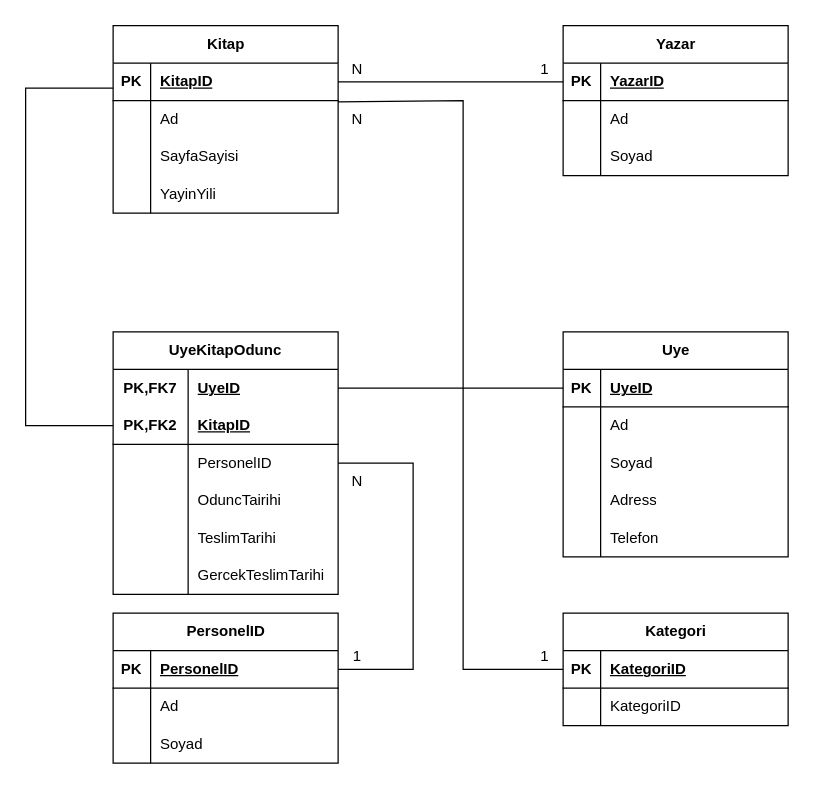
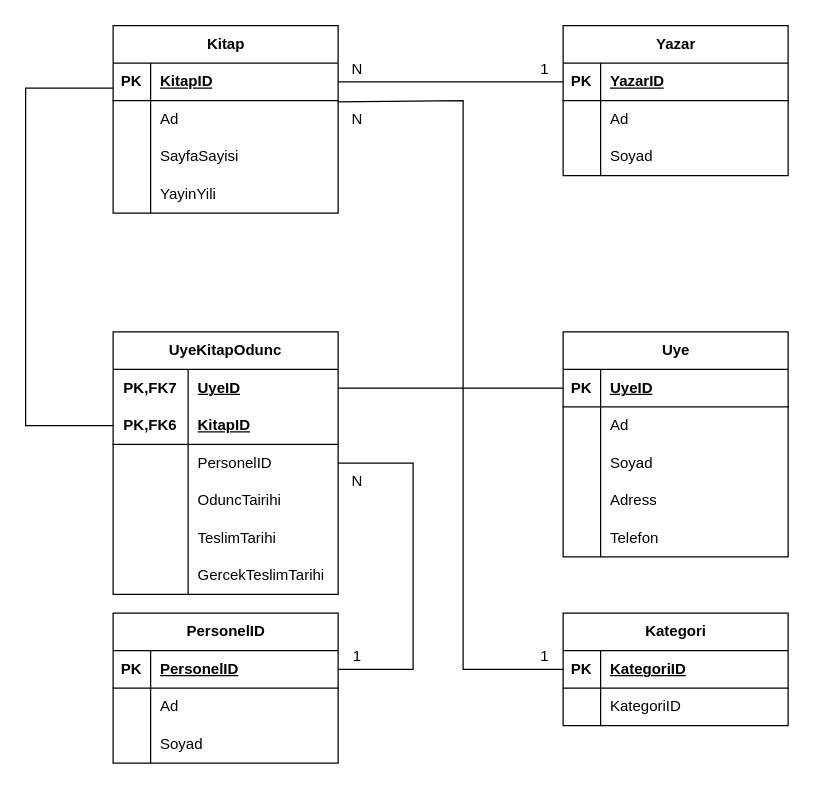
node "PK,FK2": label "PK,FK2" -> "PK,FK6"
